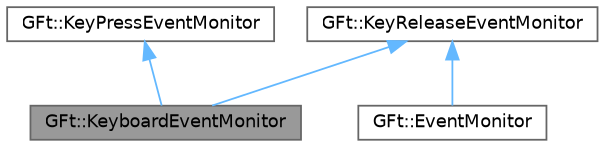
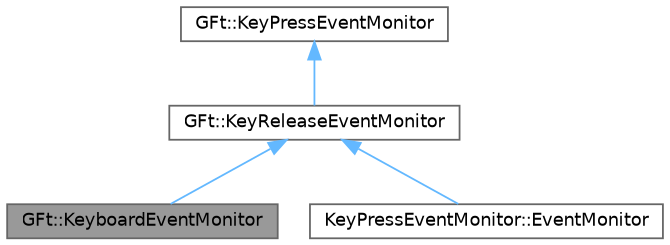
edge "GFt::KeyboardEventMonitor" -> "GFt::KeyPressEventMonitor": now "GFt::KeyReleaseEventMonitor" -> "GFt::KeyPressEventMonitor"
node "GFt::EventMonitor": label "GFt::EventMonitor" -> "KeyPressEventMonitor::EventMonitor"
